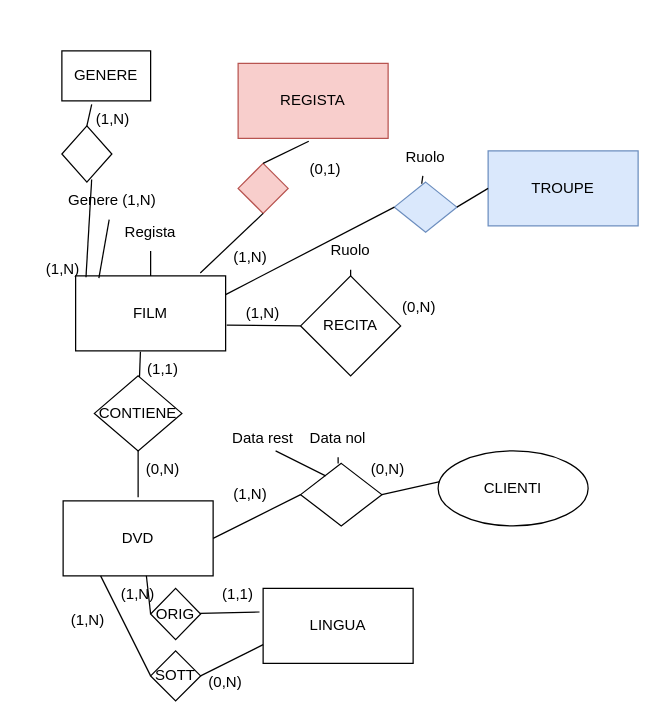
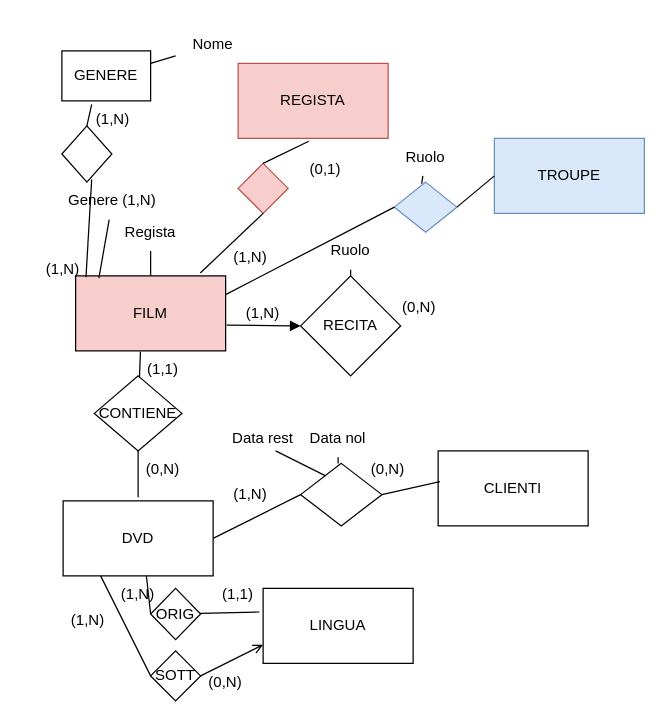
node "Nome": added
edge "Nome" -- "GENERE": added
node "TROUPE": moved (563, 188) -> (569, 176)
node "FILM": fillcolor #ffffff -> #f8cecc
edge "FILM" -- "RECITA": arrowhead none -> block
node "CLIENTI": shape ellipse -> rectangle
edge "LINGUA" -- "SOTT": arrowhead none -> open
